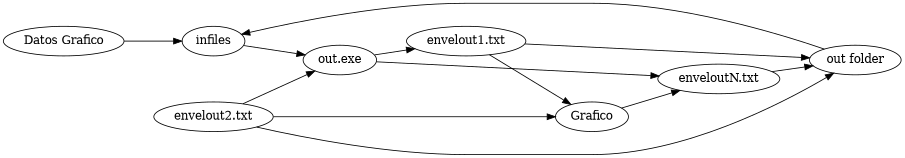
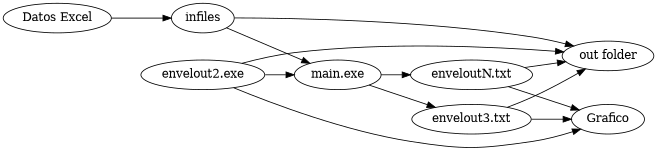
edge "out folder" -> "infiles": reversed
node "Datos Grafico": label "Datos Grafico" -> "Datos Excel"
node "envelout1.txt": label "envelout1.txt" -> "envelout3.txt"
node "out.exe": label "out.exe" -> "main.exe"
edge "Grafico" -> "enveloutN.txt": reversed
node "envelout2.txt": label "envelout2.txt" -> "envelout2.exe"
